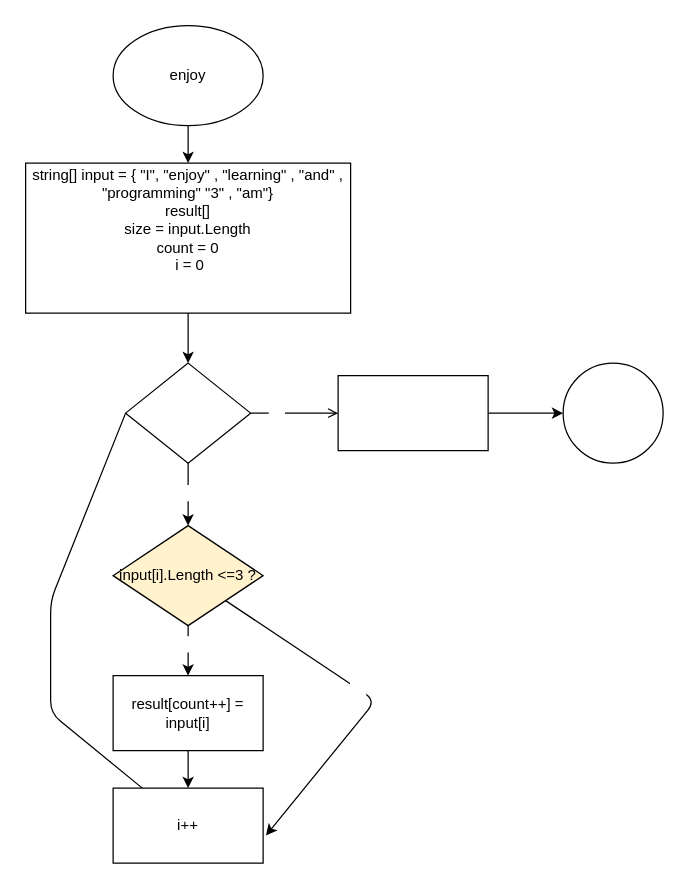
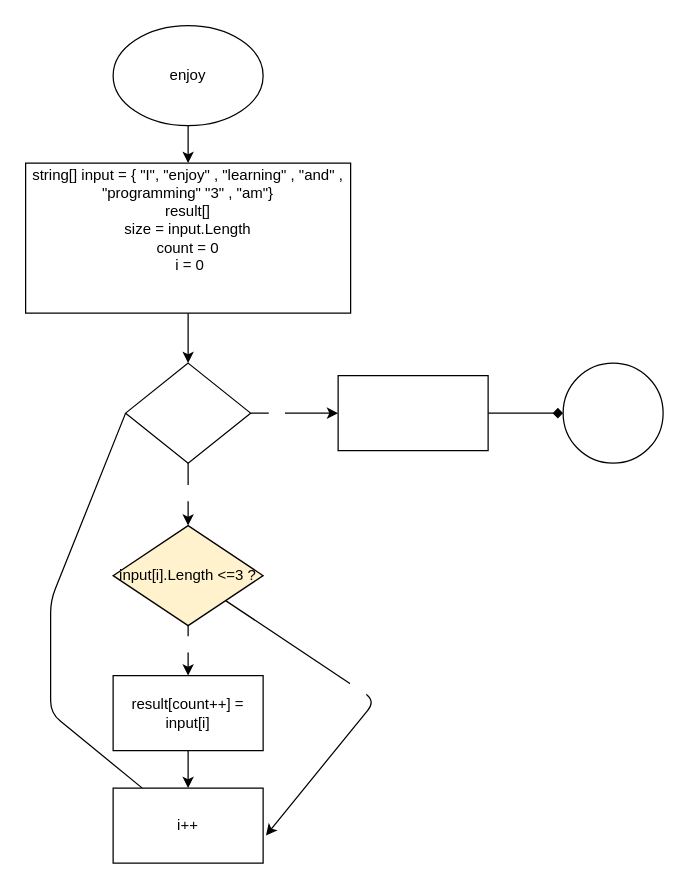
edge "i < size?" -> "Print result": arrowhead open -> classic
edge "Print result" -> "Length": arrowhead classic -> diamond
